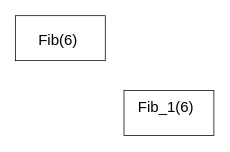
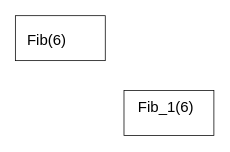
node "Fib(6)": moved (70, 38) -> (59, 38)
